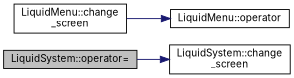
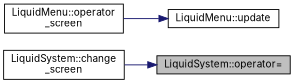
node "LiquidMenu::change _screen": label "LiquidMenu::change _screen" -> "LiquidMenu::operator _screen"
node "LiquidMenu::operator": label "LiquidMenu::operator" -> "LiquidMenu::update"
edge "LiquidSystem::operator=" -> "LiquidSystem::change _screen": reversed
